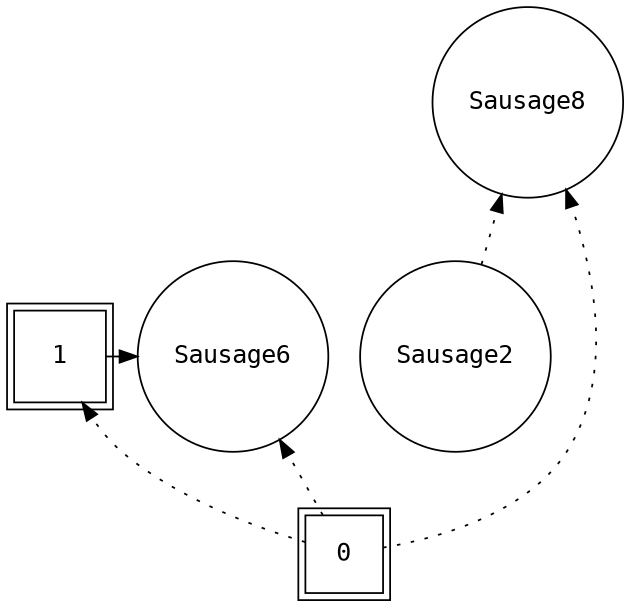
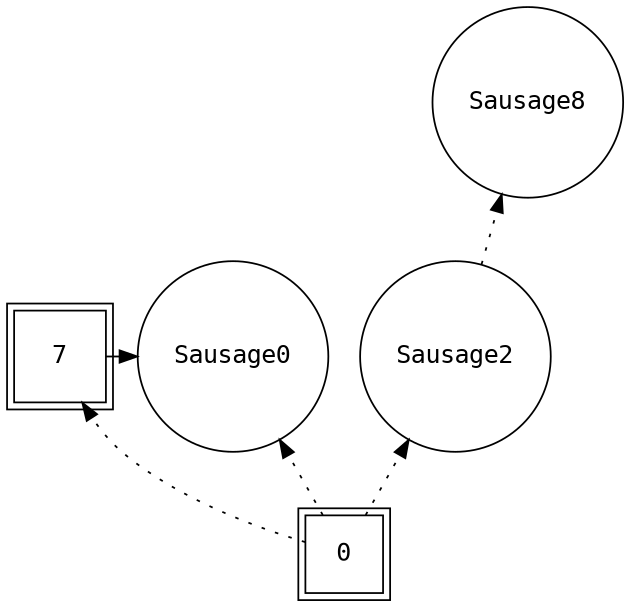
node "1": label "1" -> "7"
node "Sausage6": label "Sausage6" -> "Sausage0"
edge "0" -> "Sausage8": now "0" -> "Sausage2"
